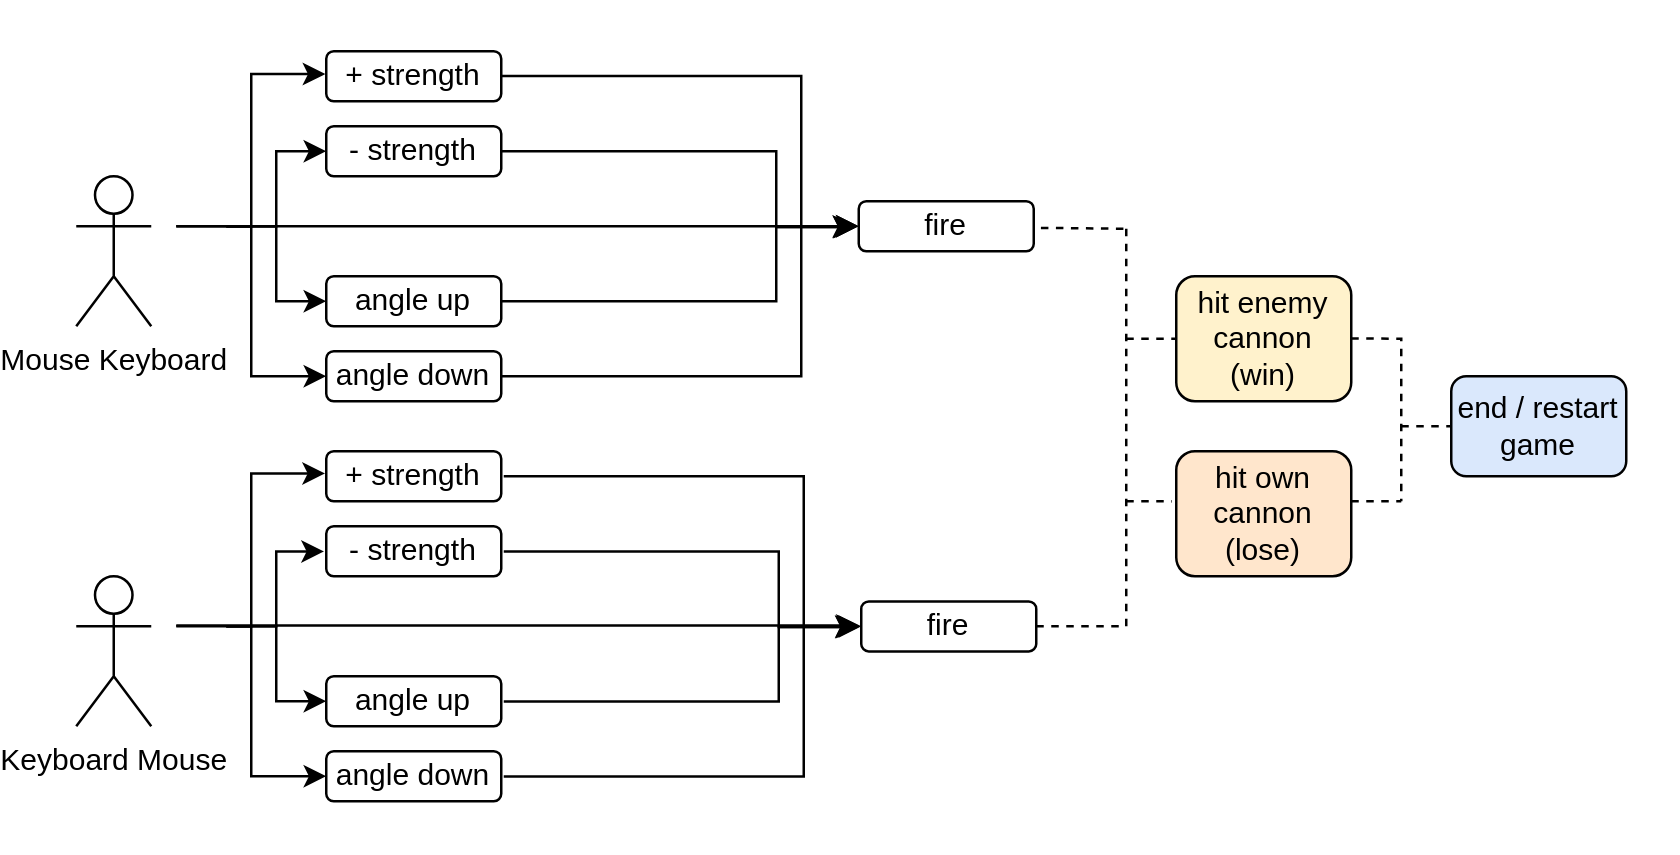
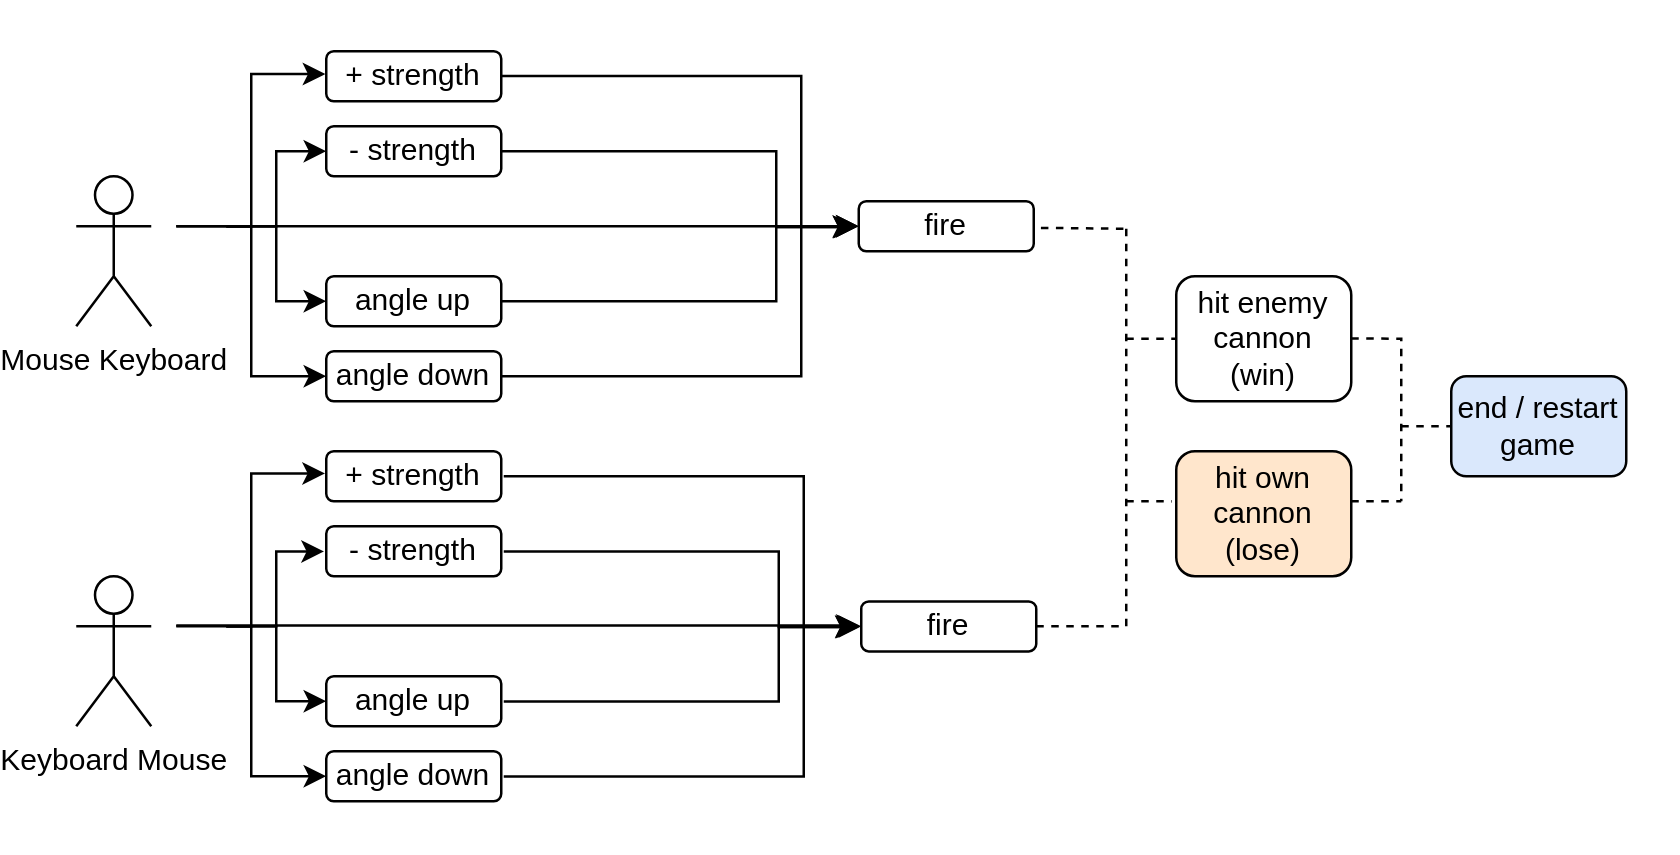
node "hit enemy cannon (win)": fillcolor #fff2cc -> #ffffff
